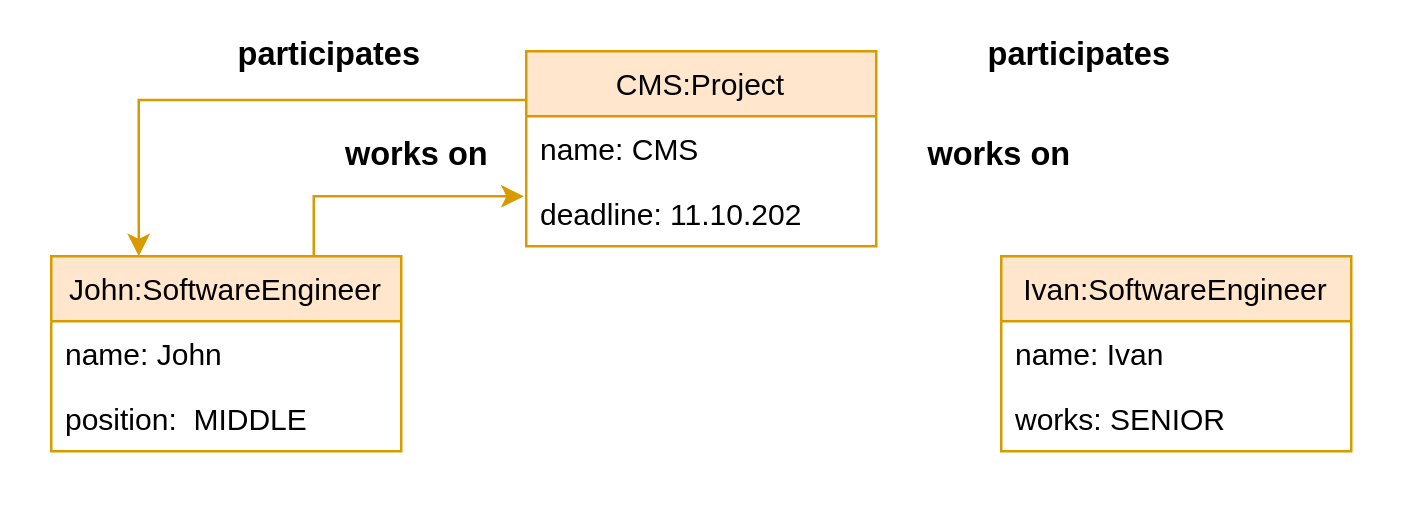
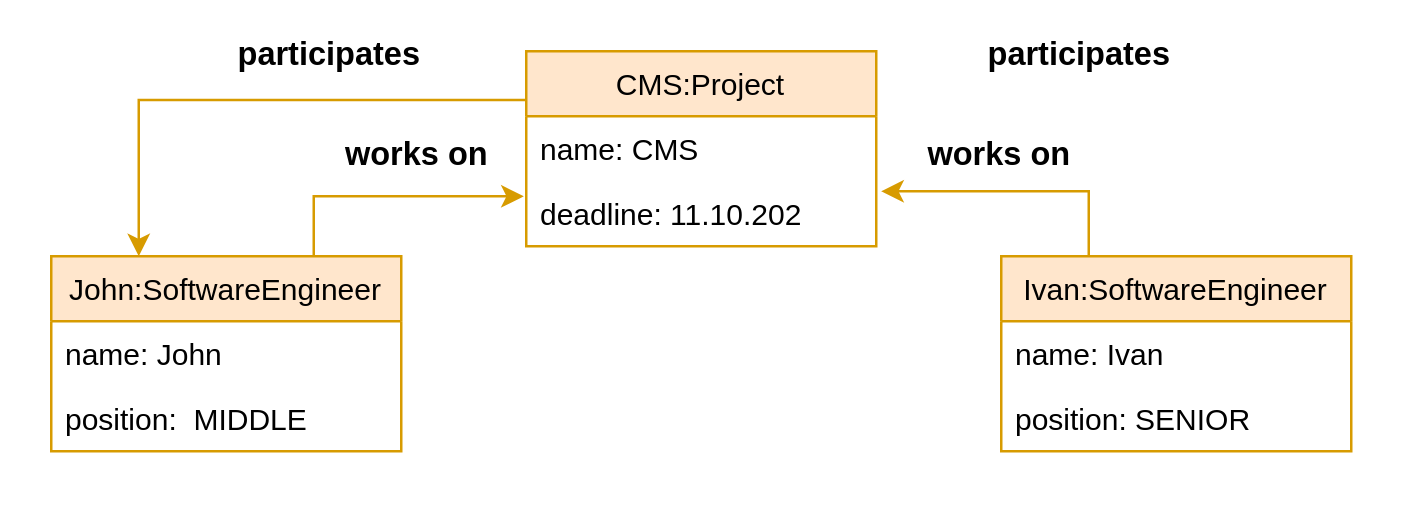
edge "Ivan:SoftwareEngineer" -> "deadline: 11.10.202": added
node "works: SENIOR": label "works: SENIOR" -> "position: SENIOR"
